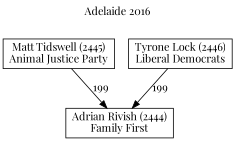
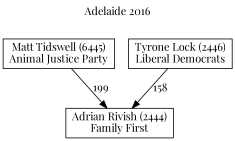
node "Matt Tidswell (2445) Animal Justice Party": label "Matt Tidswell (2445) Animal Justice Party" -> "Matt Tidswell (6445) Animal Justice Party"
edge "Tyrone Lock (2446) Liberal Democrats" -> "Adrian Rivish (2444) Family First": label "199" -> "158"
